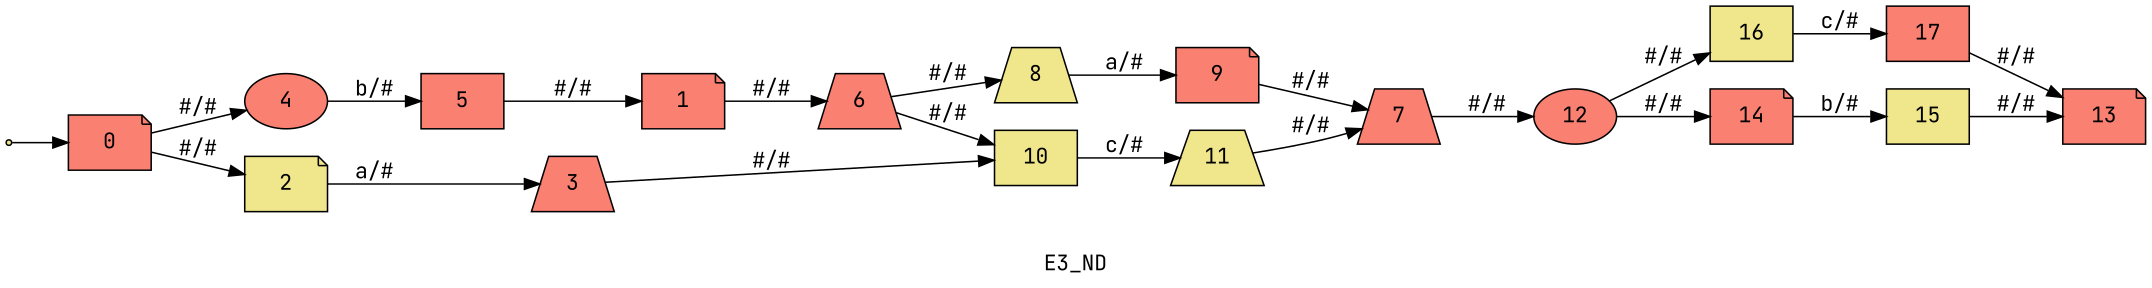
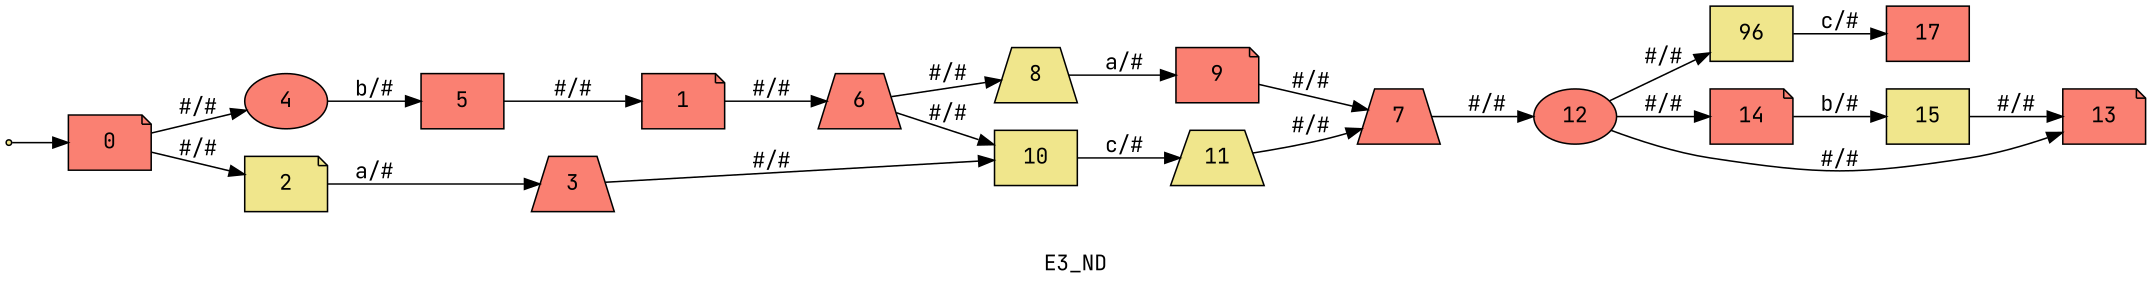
node "16": label "16" -> "96"
edge "17" -> "13": now "12" -> "13"
